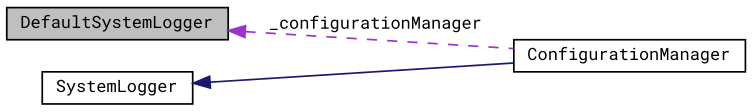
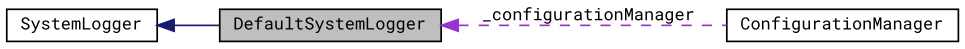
edge "ConfigurationManager" -> "SystemLogger": now "DefaultSystemLogger" -> "SystemLogger"
